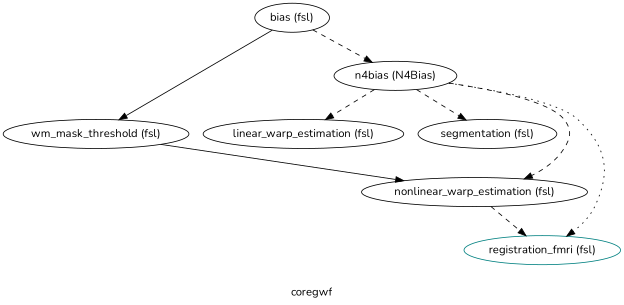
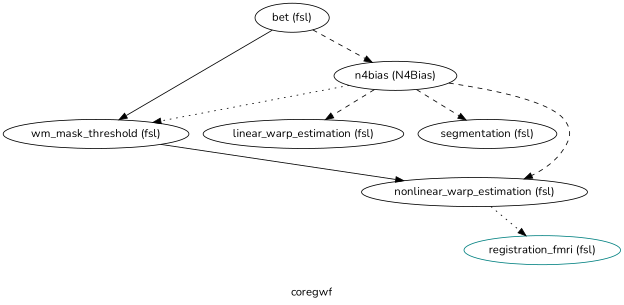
node "bias (fsl)": label "bias (fsl)" -> "bet (fsl)"
edge "n4bias (N4Bias)" -> "registration_fmri (fsl)": now "n4bias (N4Bias)" -> "wm_mask_threshold (fsl)"
edge "nonlinear_warp_estimation (fsl)" -> "registration_fmri (fsl)": style dashed -> dotted
